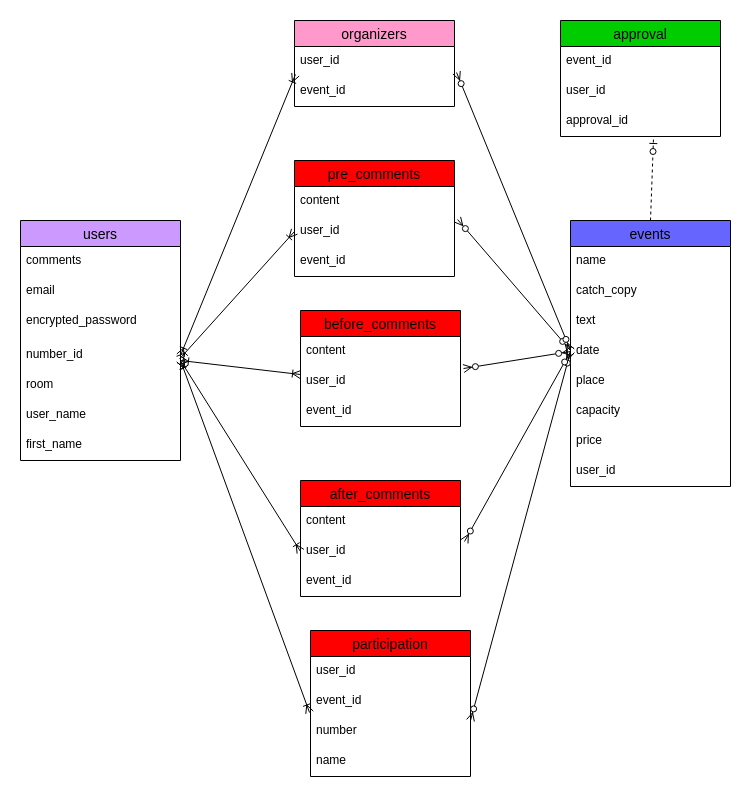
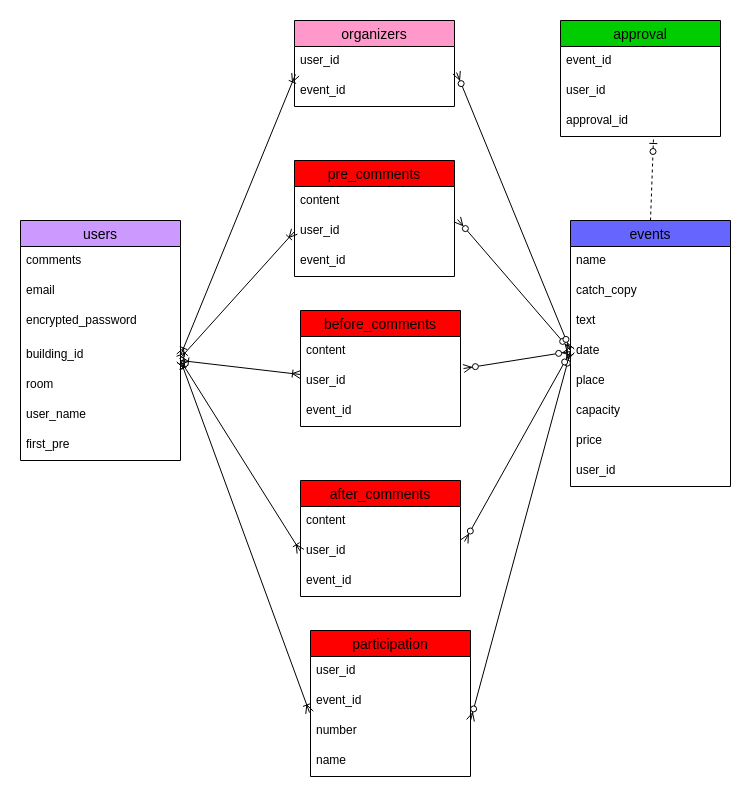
node "number_id": label "number_id" -> "building_id"
node "first_name": label "first_name" -> "first_pre"
